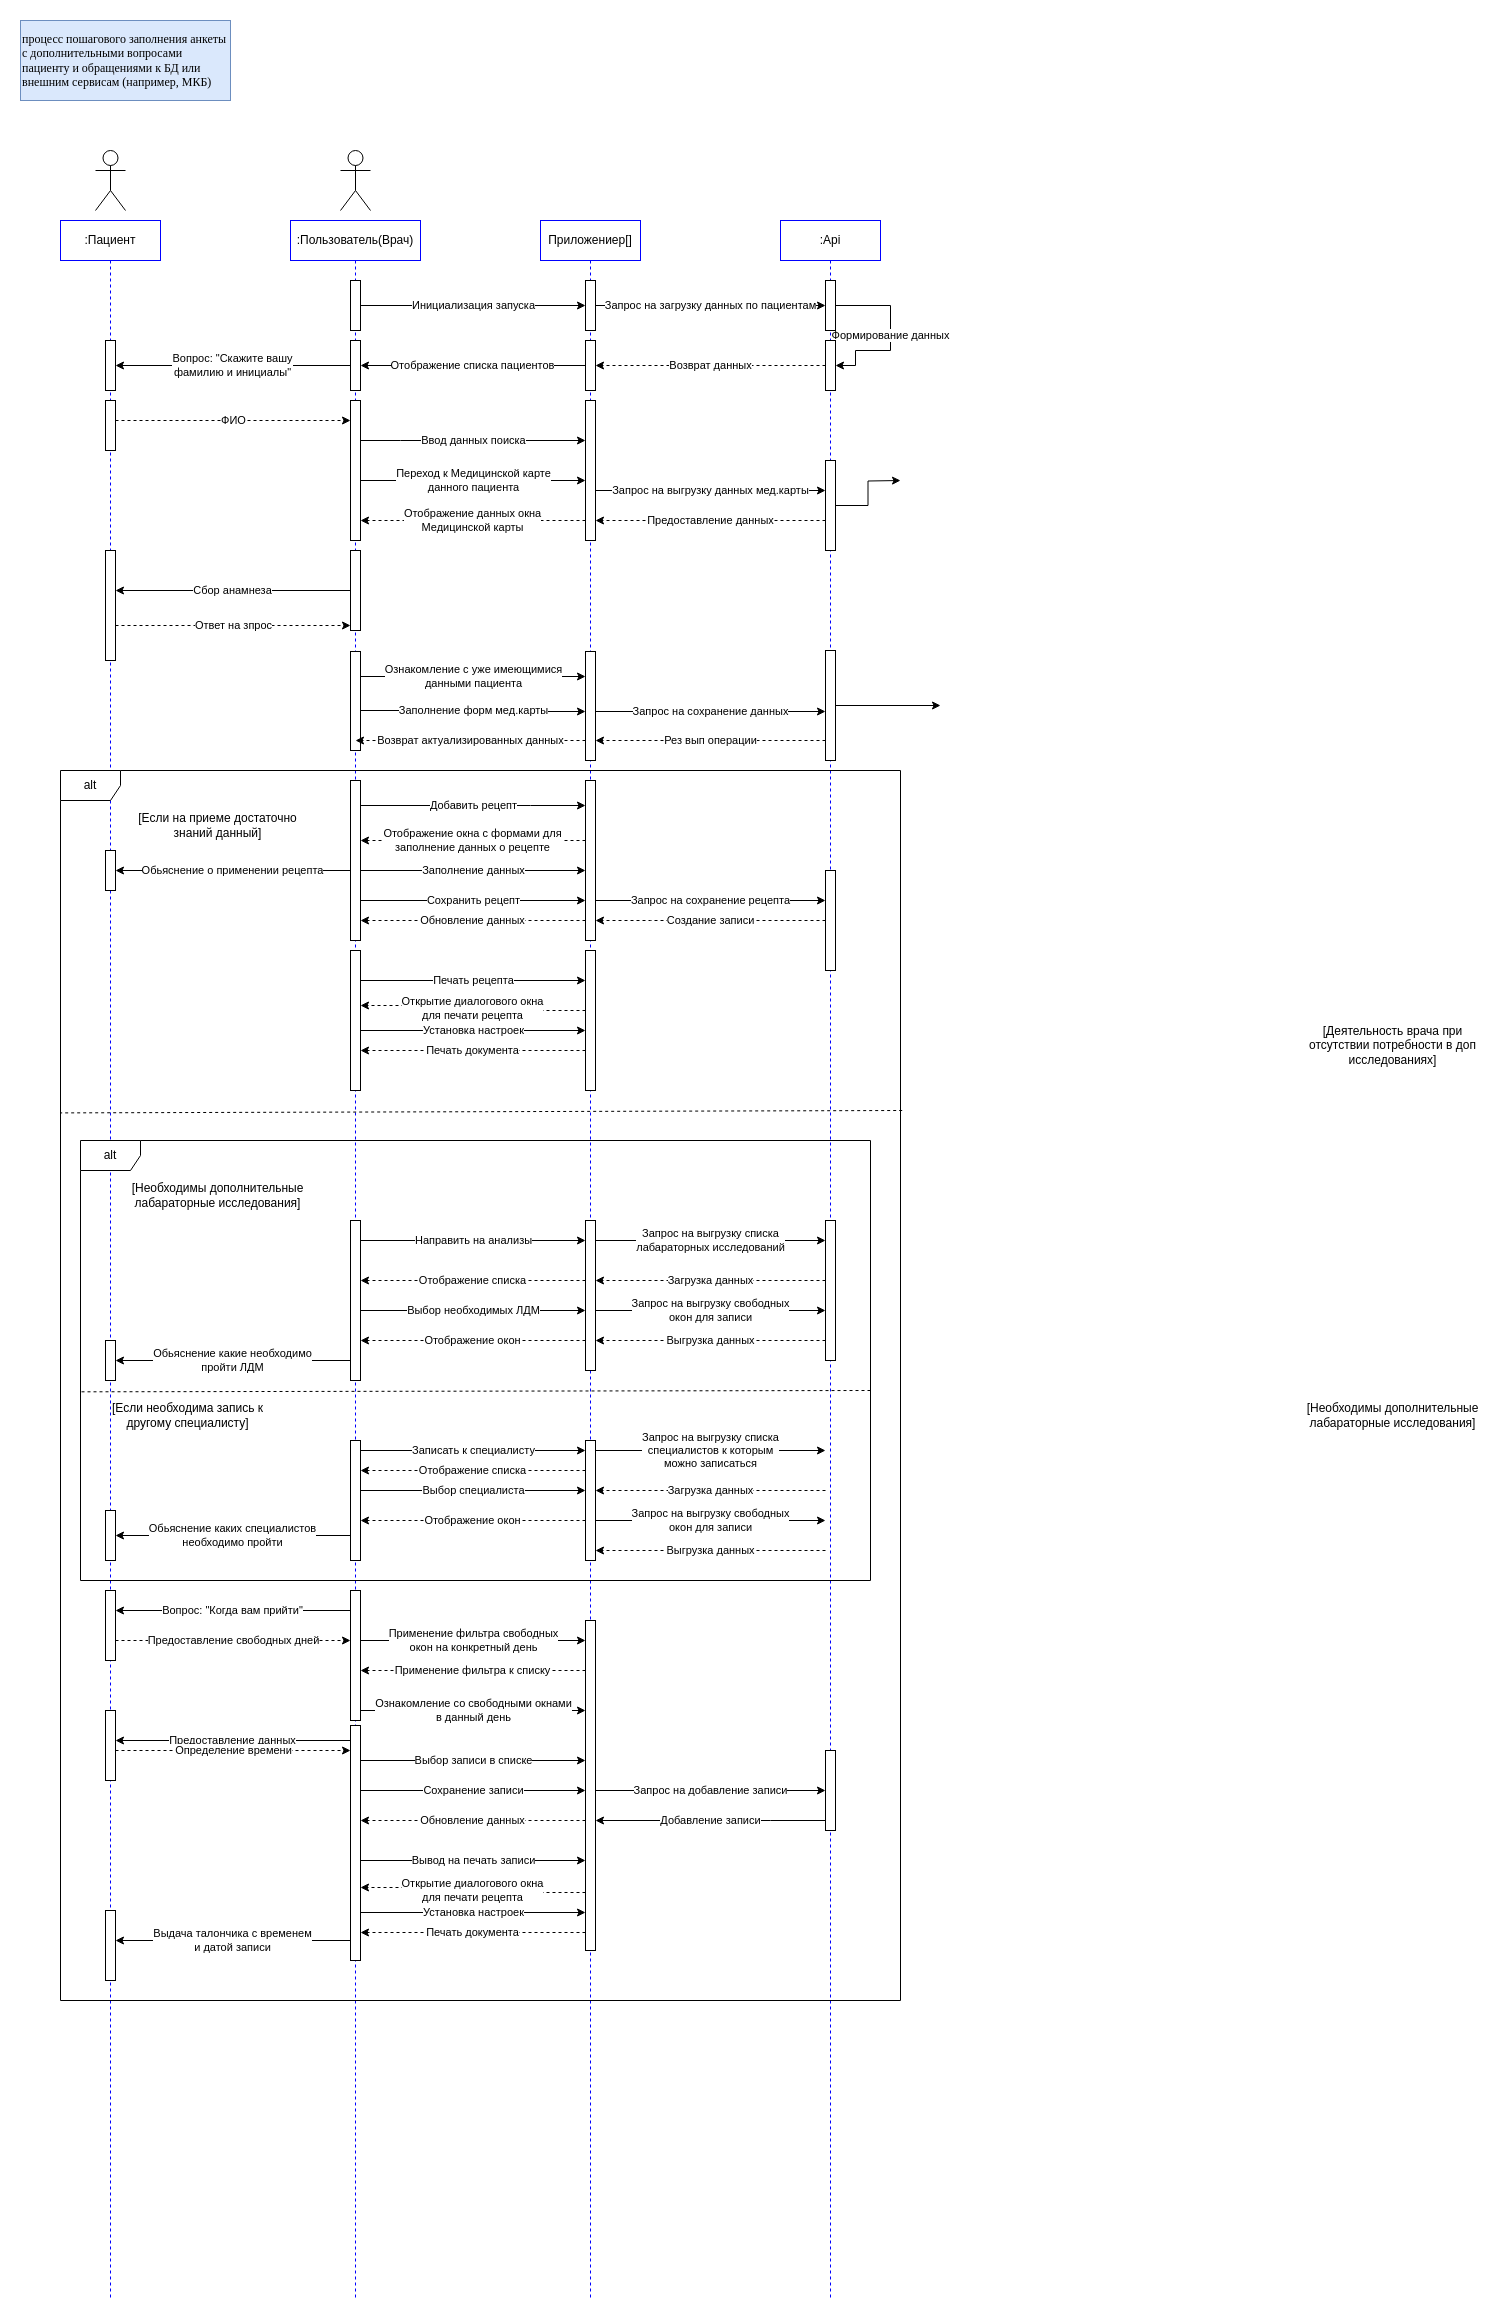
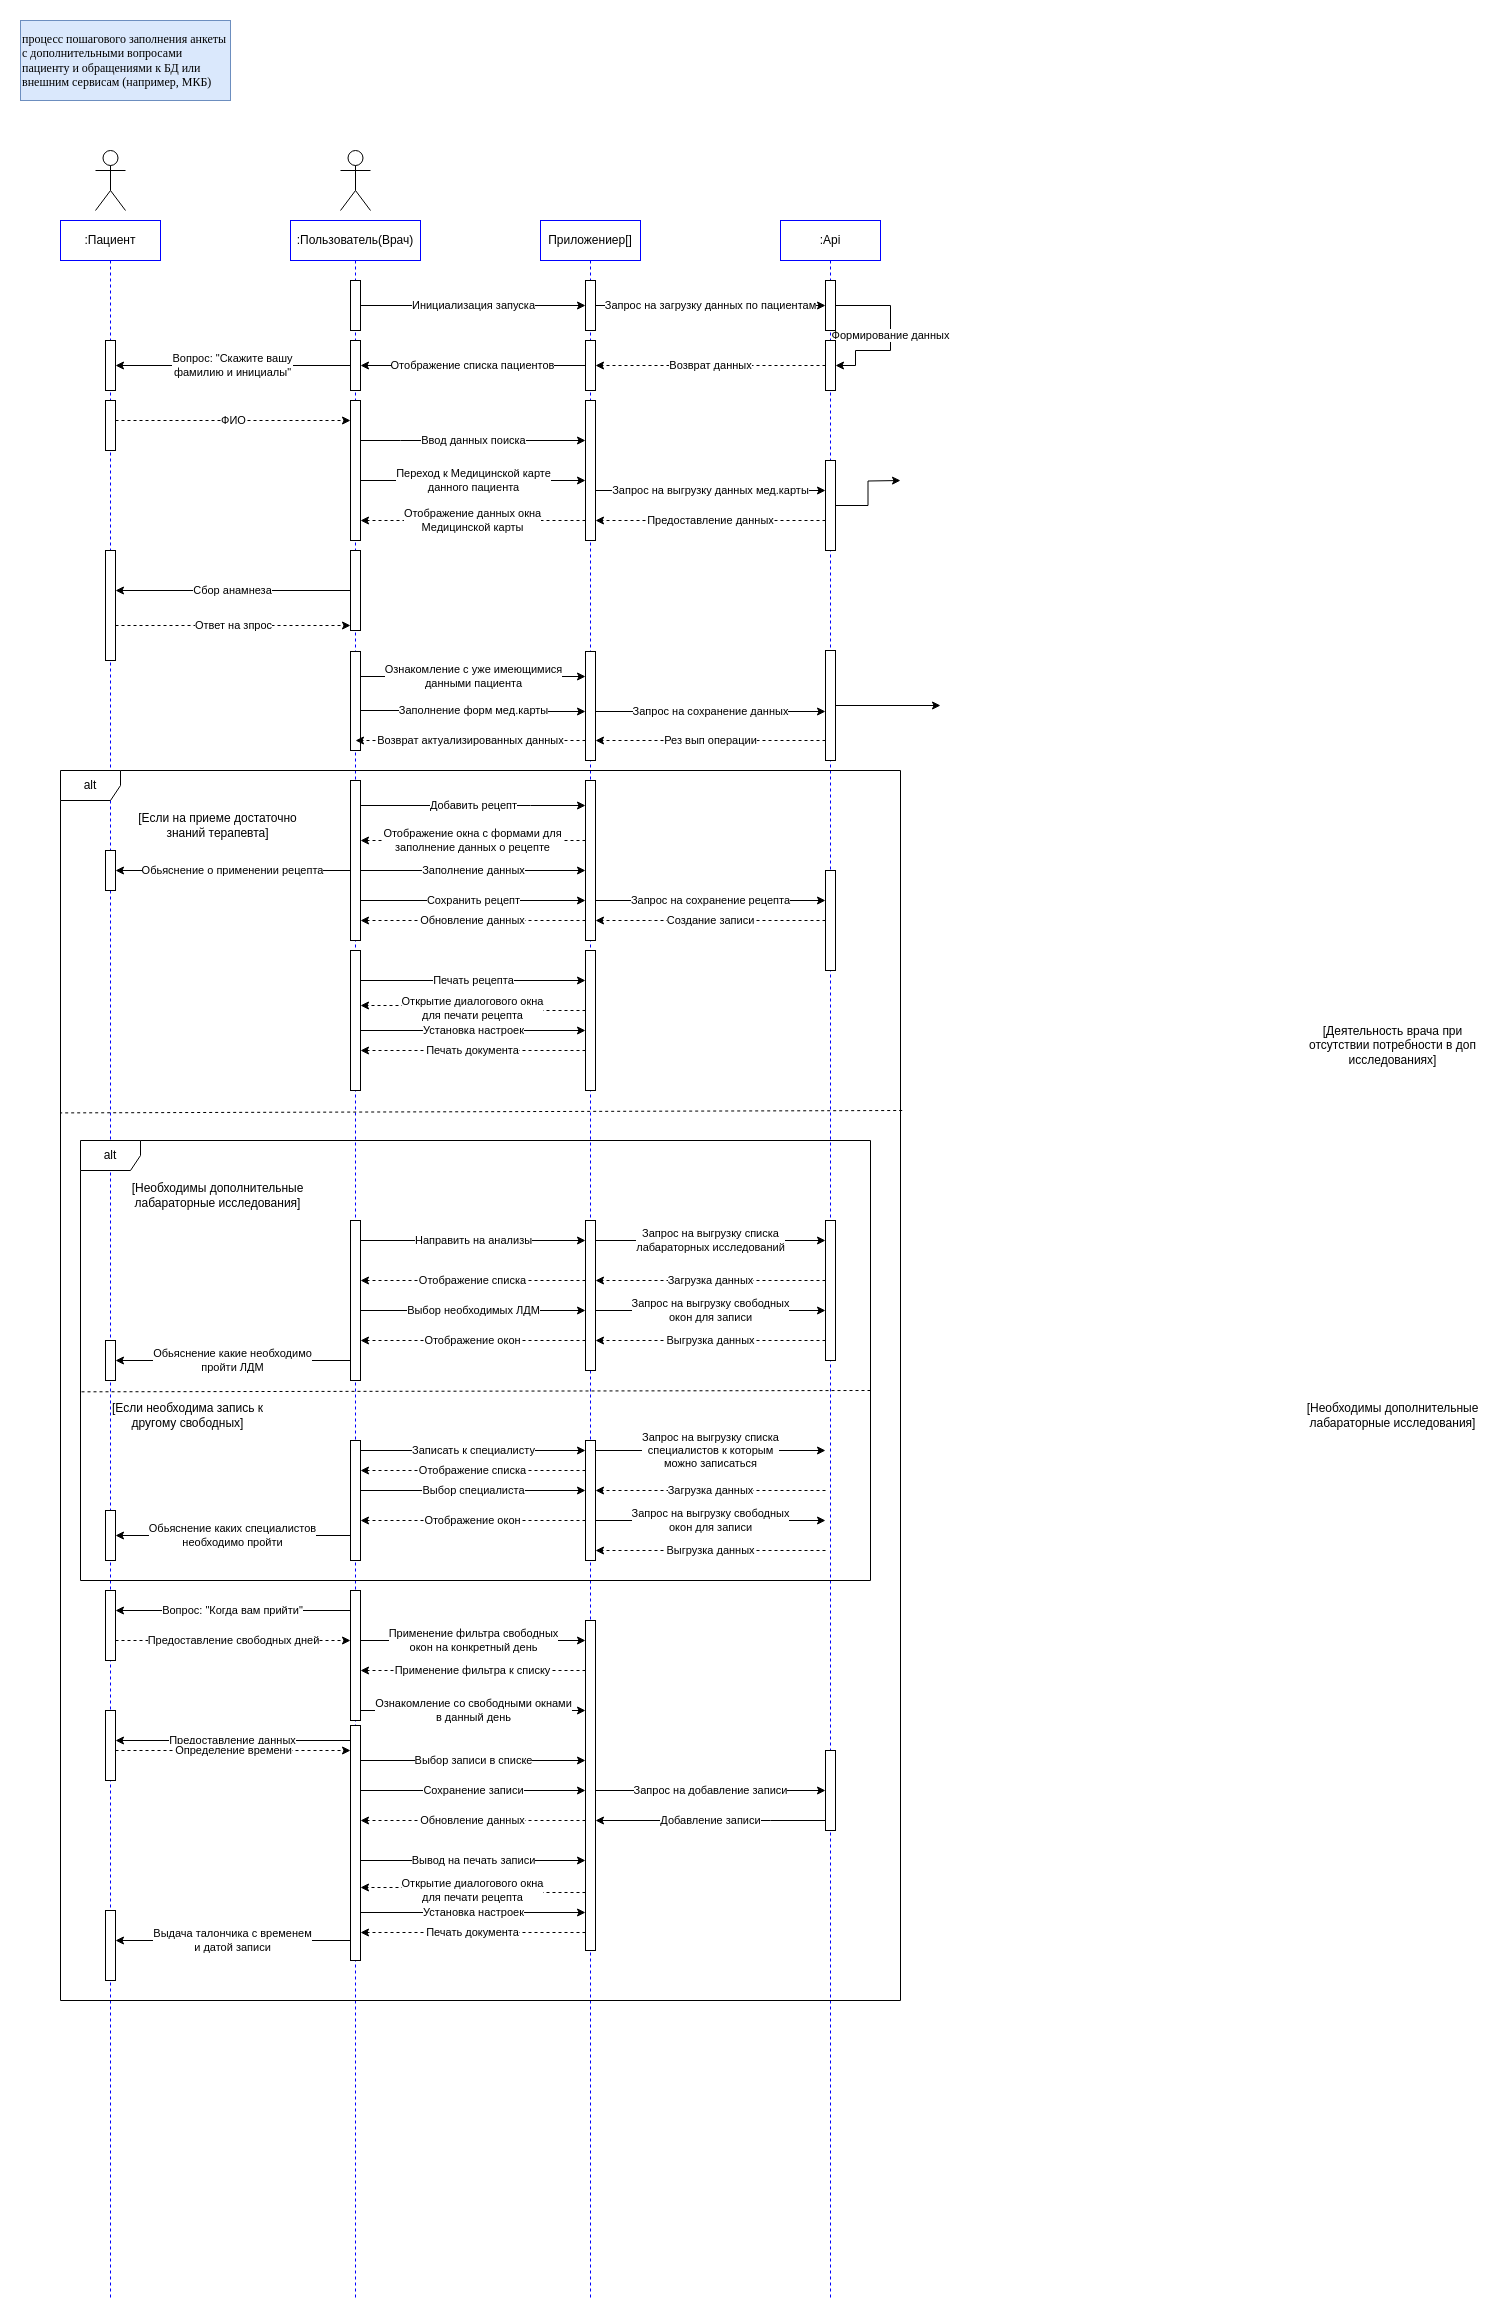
node "[Если на приеме достаточно знаний данный]": label "[Если на приеме достаточно знаний данный]" -> "[Если на приеме достаточно знаний терапевта]"
node "[Если необходима запись к другому специалисту]": label "[Если необходима запись к другому специалисту]" -> "[Если необходима запись к другому свободных]"
